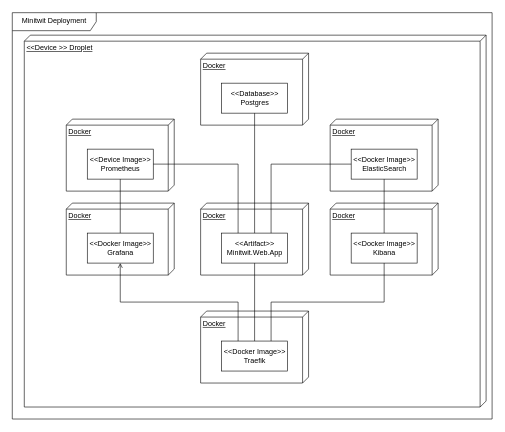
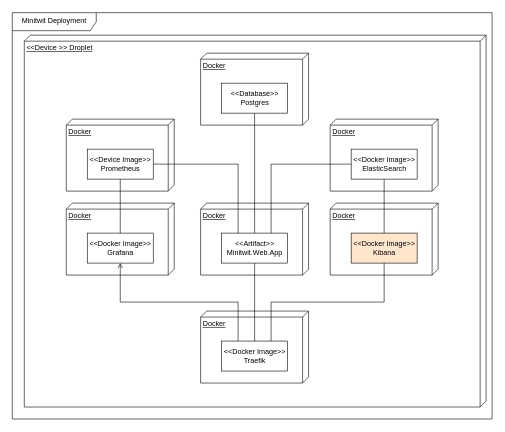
node "<<Docker Image>> Kibana": fillcolor #ffffff -> #ffe6cc
